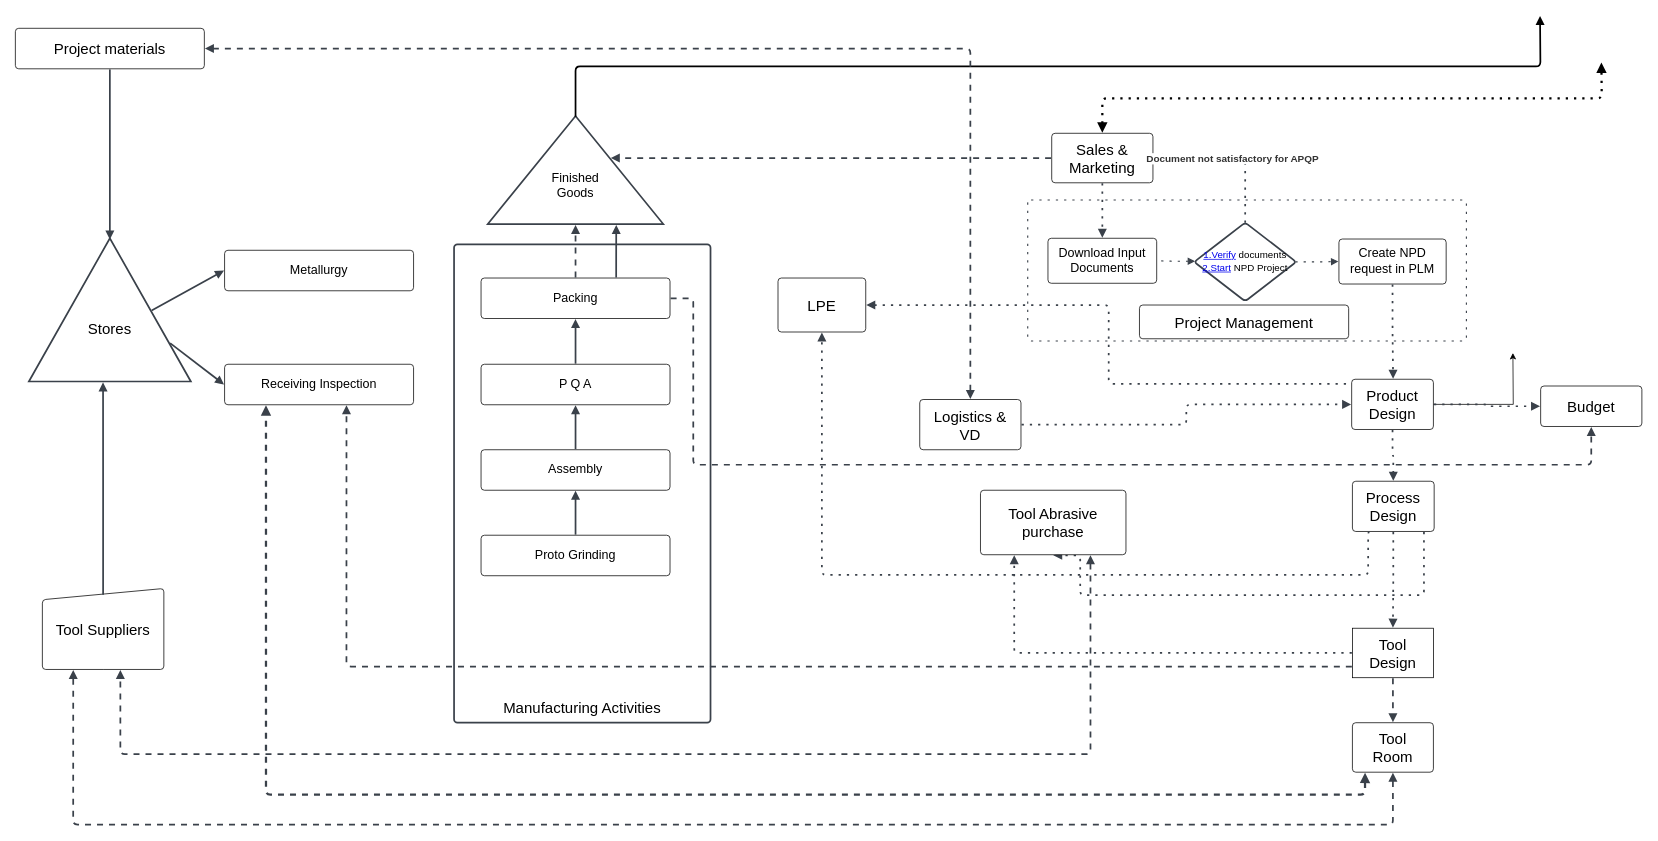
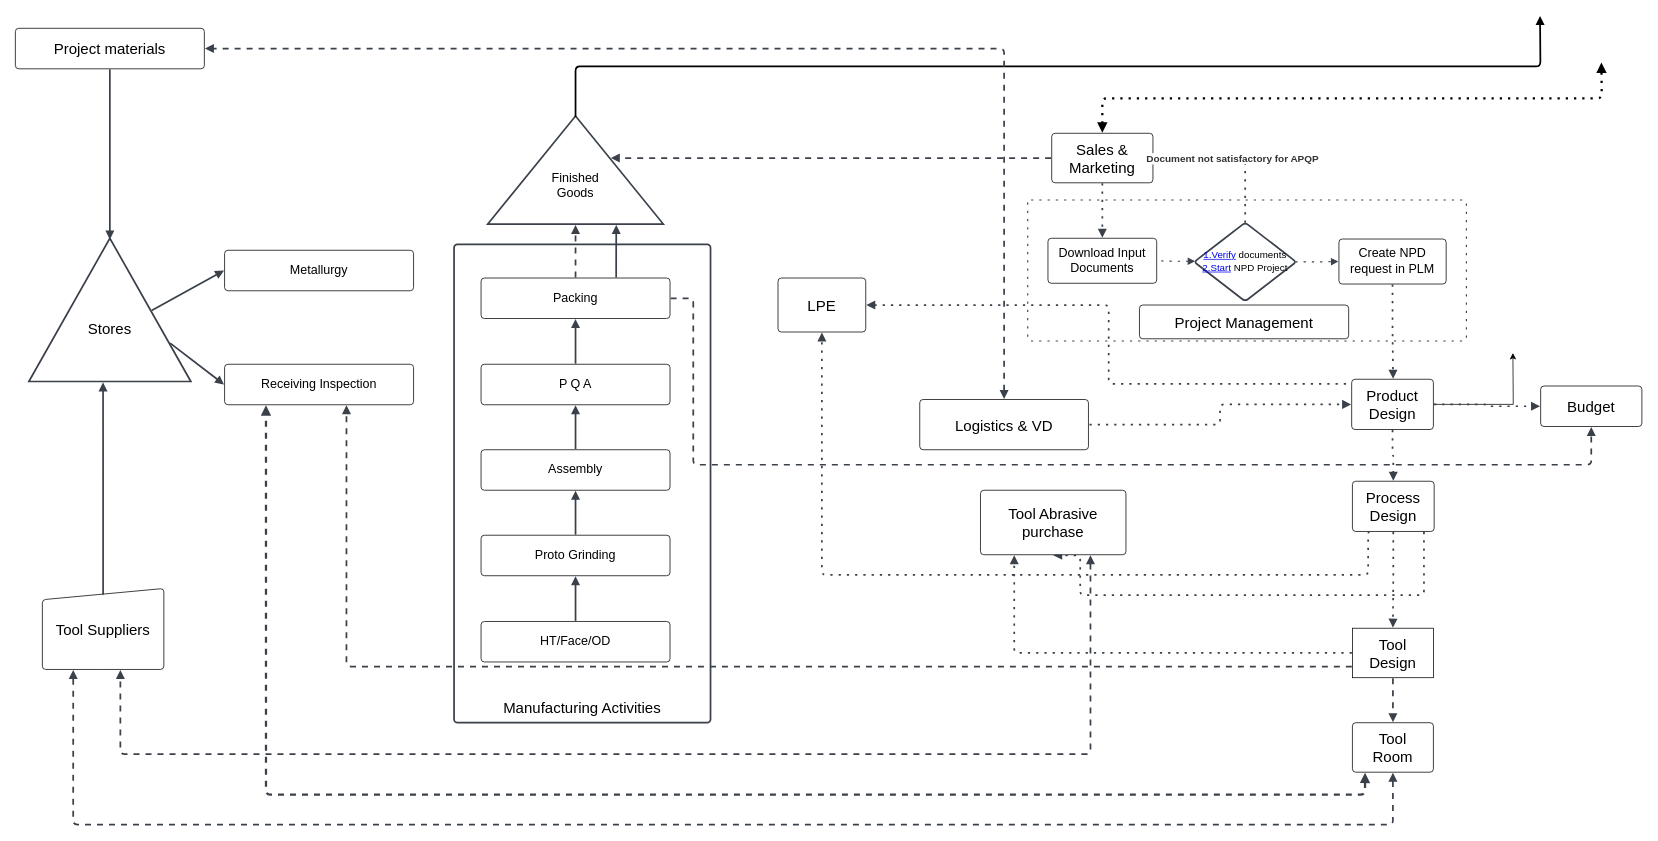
node "Logistics & VD": size 101x50 -> 169x50
edge "HT/Face/OD" -> "Proto Grinding": added
node "HT/Face/OD": added
